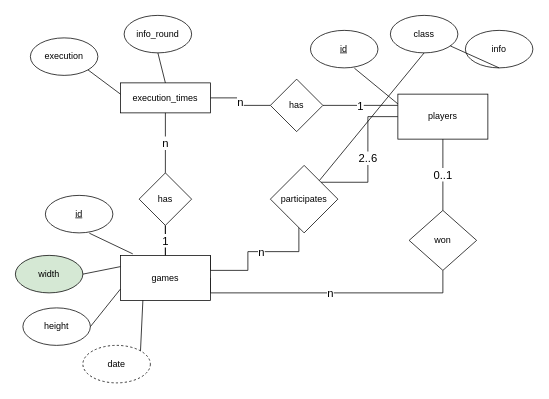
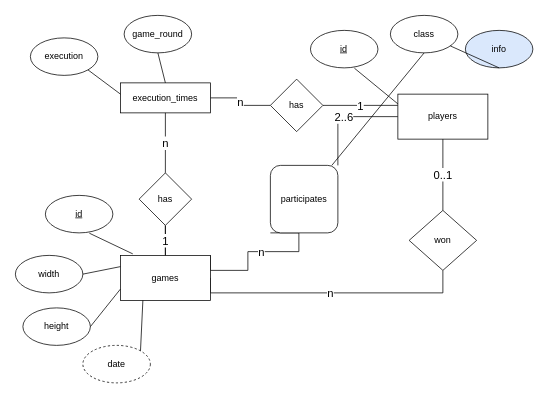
node "info_round": label "info_round" -> "game_round"
node "info": fillcolor #ffffff -> #dae8fc
node "participates": shape diamond -> rounded rectangle
node "width": fillcolor #d5e8d4 -> #ffffff
